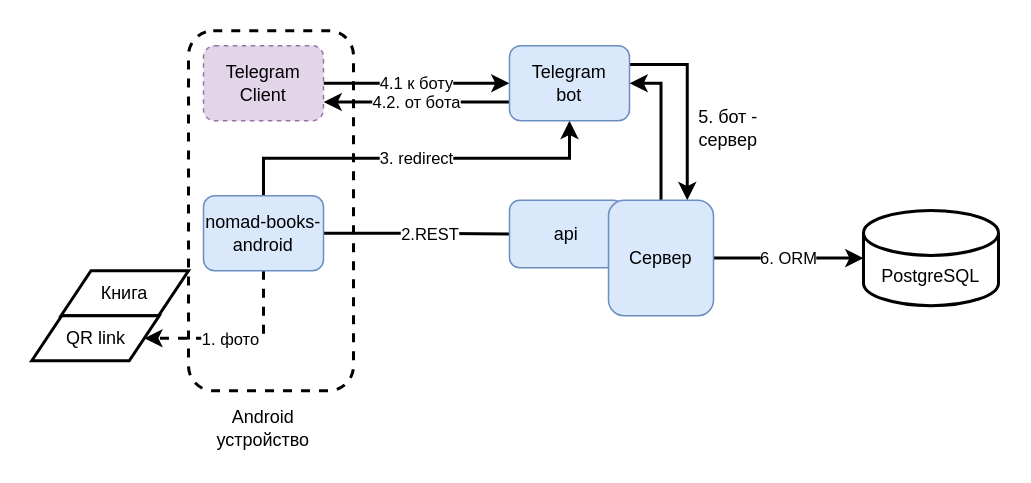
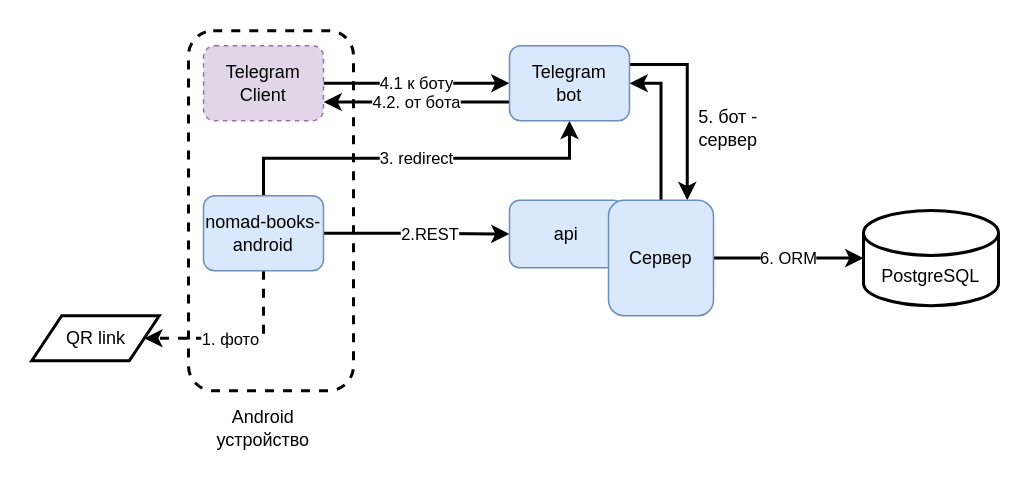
edge "nomad-books-android" -- "api": arrowhead none -> classic
node "Книга": removed
